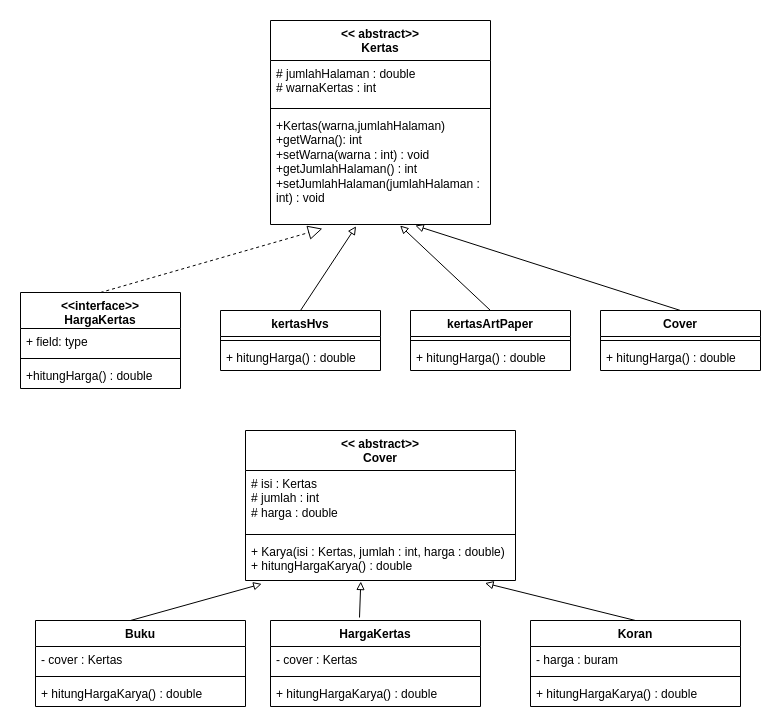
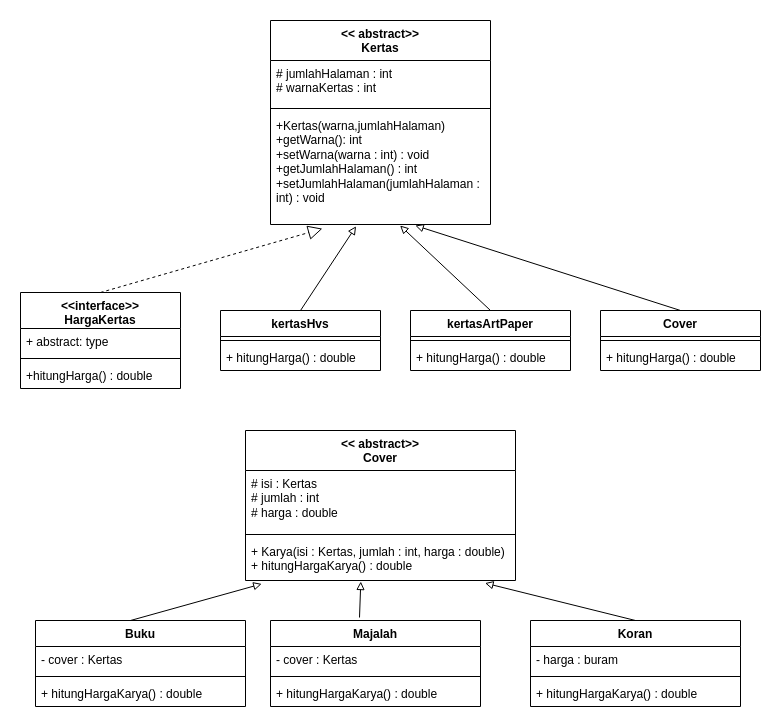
node "# jumlahHalaman : double # warnaKertas : int": label "# jumlahHalaman : double # warnaKertas : int" -> "# jumlahHalaman : int # warnaKertas : int"
node "+ field: type": label "+ field: type" -> "+ abstract: type"
node "HargaKertas": label "HargaKertas" -> "Majalah"
